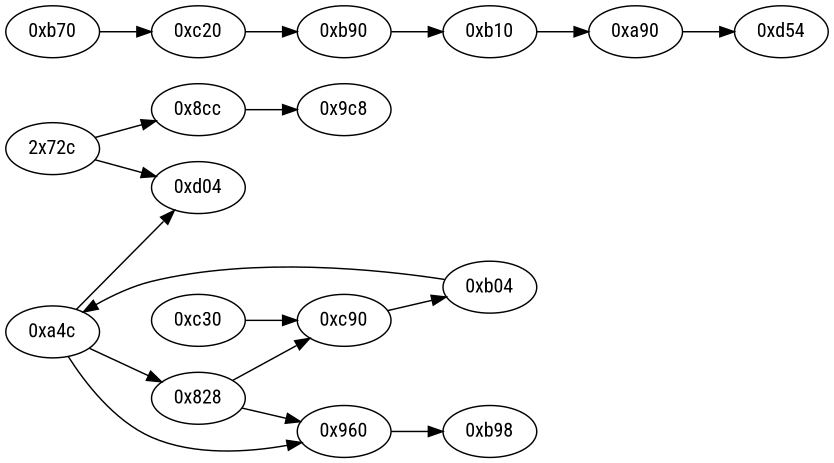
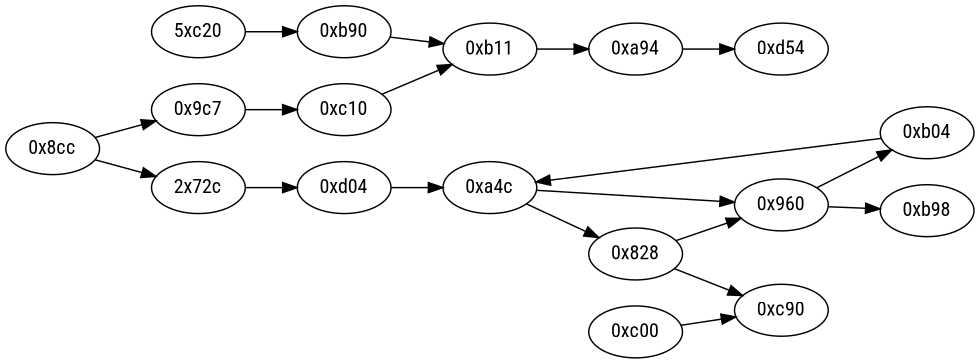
node "0xb70": removed
node "0xc20": label "0xc20" -> "5xc20"
node "0xb10": label "0xb10" -> "0xb11"
node "0xa90": label "0xa90" -> "0xa94"
node "0xc10": added
node "0x9c8": label "0x9c8" -> "0x9c7"
edge "2x72c" -> "0x8cc": reversed
edge "0xa4c" -> "0xd04": reversed
edge "0xc90" -> "0xb04": now "0x960" -> "0xb04"
node "0xc30": label "0xc30" -> "0xc00"
